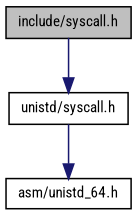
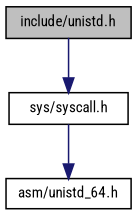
node "include/syscall.h": label "include/syscall.h" -> "include/unistd.h"
node "unistd/syscall.h": label "unistd/syscall.h" -> "sys/syscall.h"
